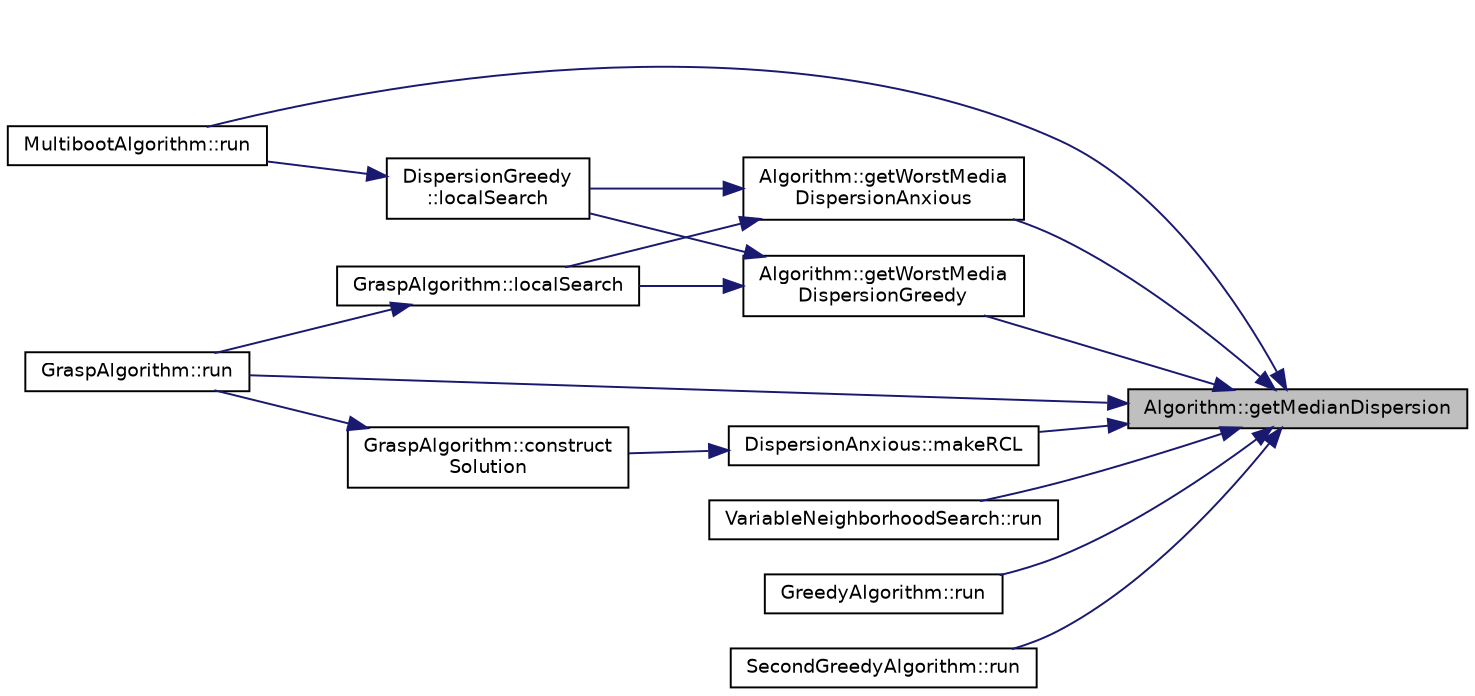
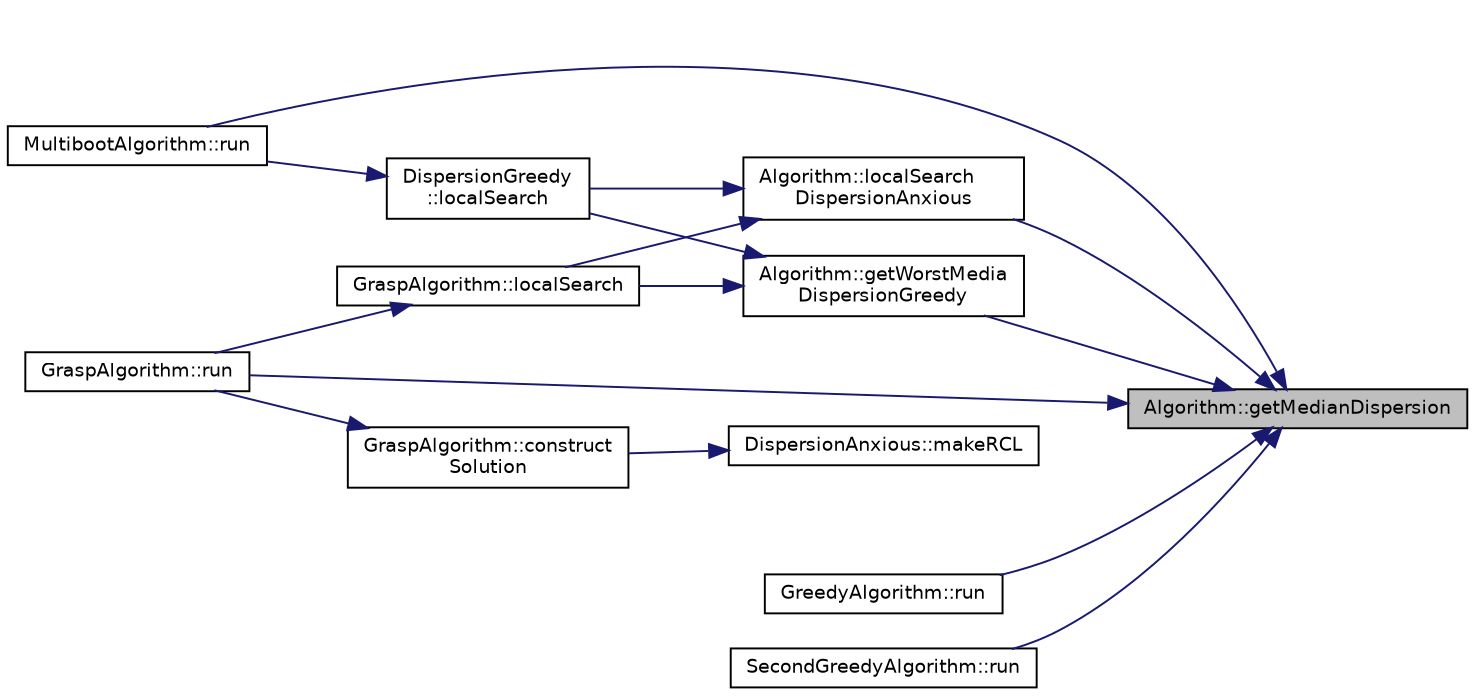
node "Algorithm::getWorstMedia DispersionAnxious": label "Algorithm::getWorstMedia DispersionAnxious" -> "Algorithm::localSearch DispersionAnxious"
edge "DispersionAnxious::makeRCL" -> "Algorithm::getMedianDispersion": removed
node "VariableNeighborhoodSearch::run": removed
